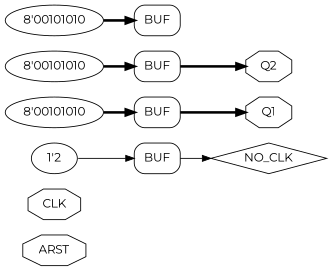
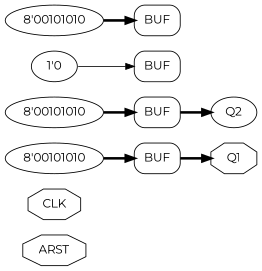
node "Q2": shape octagon -> ellipse
node "1'2": label "1'2" -> "1'0"
node "NO_CLK": removed
